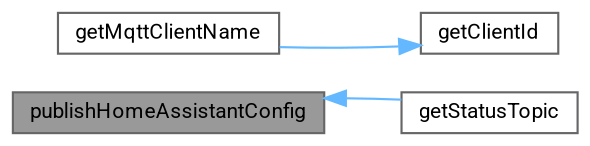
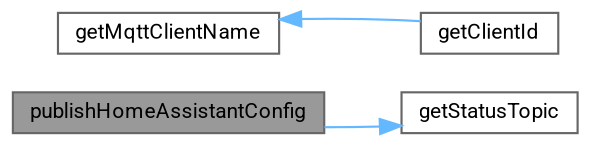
edge "getMqttClientName" -> "getClientId": reversed
edge "getStatusTopic" -> "publishHomeAssistantConfig": reversed
